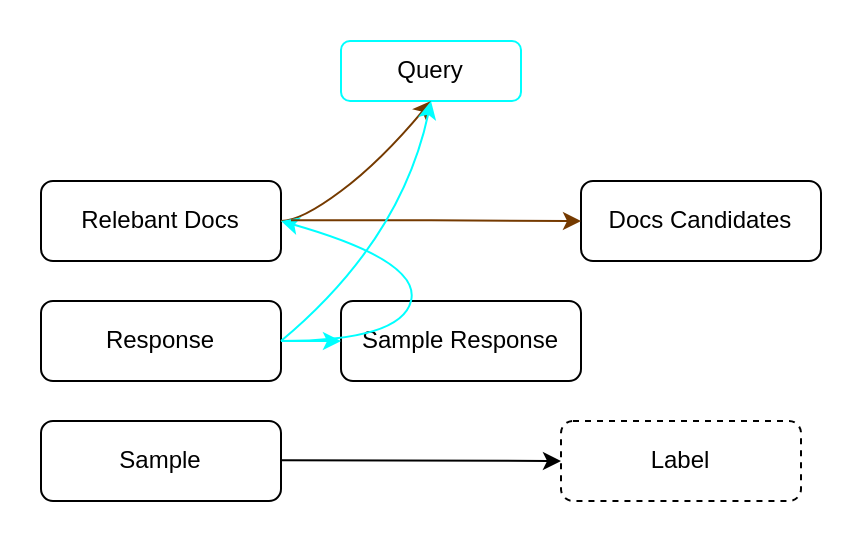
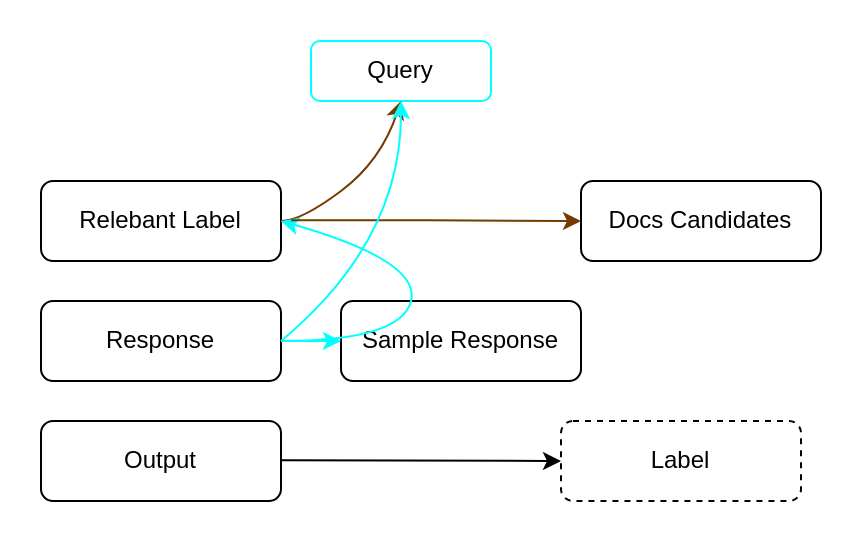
node "Query": moved (431, 71) -> (401, 71)
node "Relebant Docs": label "Relebant Docs" -> "Relebant Label"
node "Sample": label "Sample" -> "Output"
